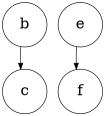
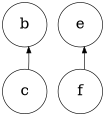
edge "b" -> "c": reversed
edge "e" -> "f": reversed
